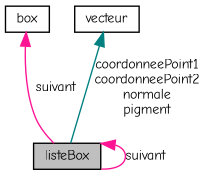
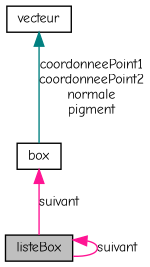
edge "listeBox" -> "vecteur": now "box" -> "vecteur"
